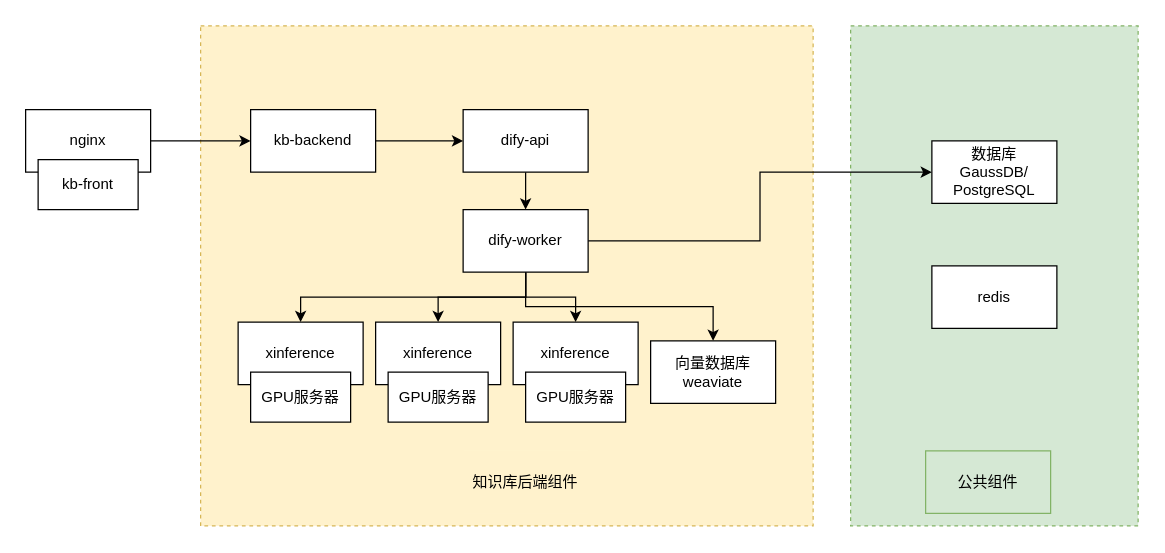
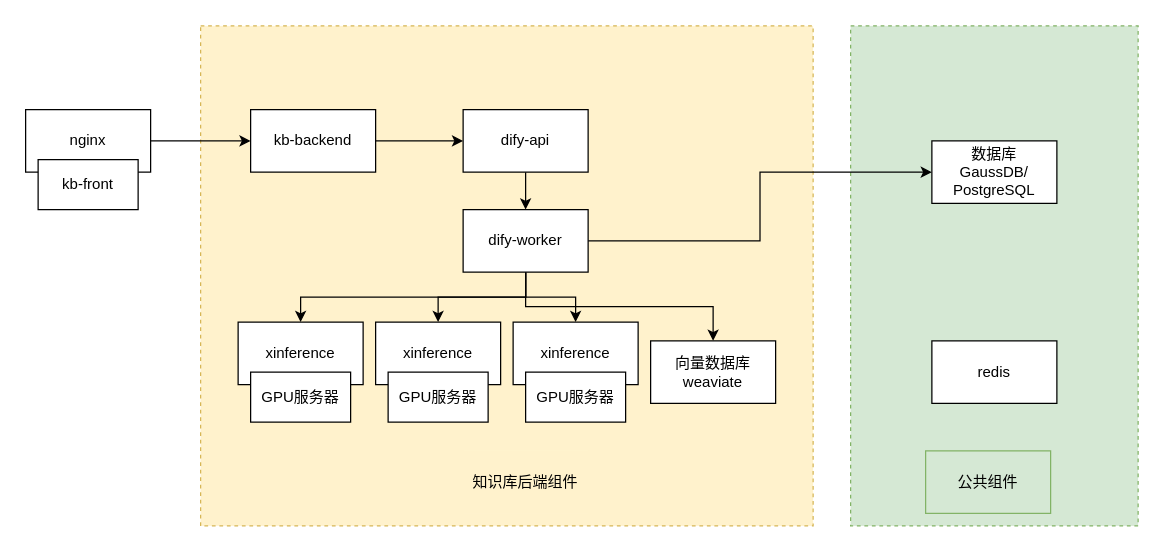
node "redis": moved (994, 297) -> (994, 372)
